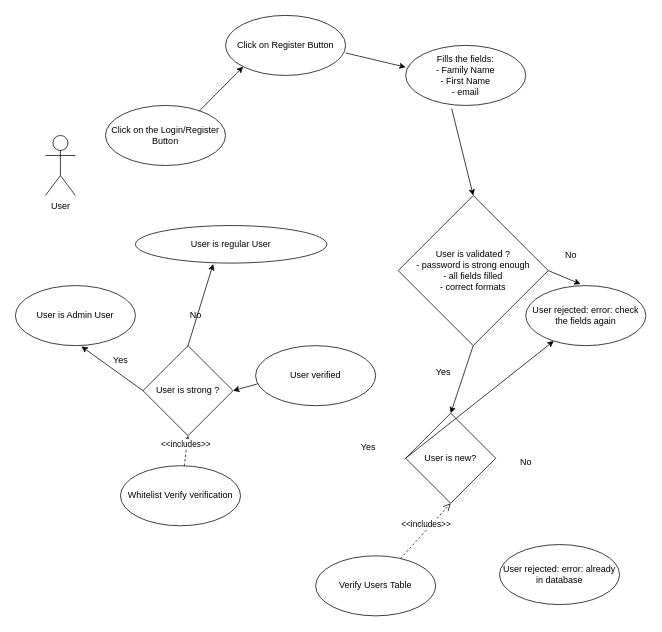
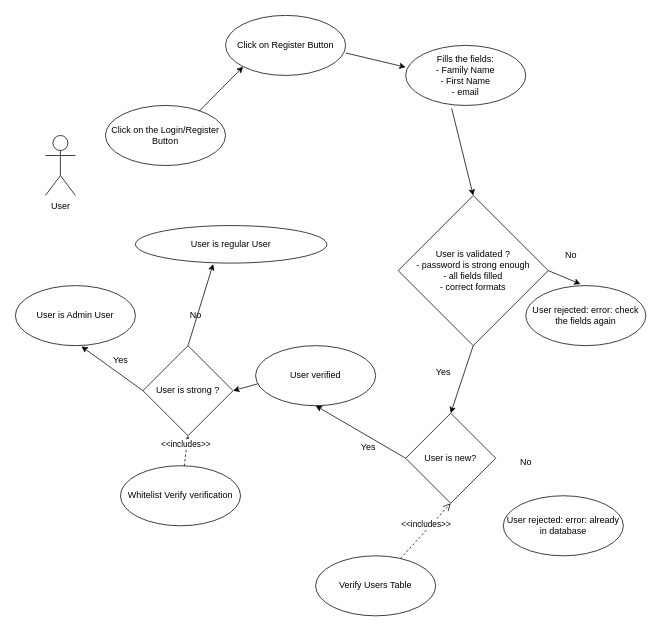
edge "User is new?" -> "User rejected: error: check the fields again": now "User is new?" -> "User verified"
node "User rejected: error: already in database": moved (559, 574) -> (563, 525)
